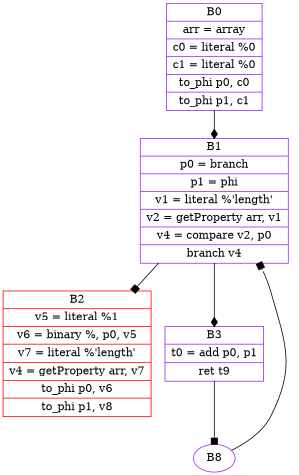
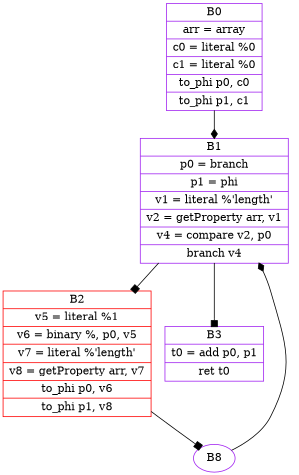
edge "B1" -> "B3": arrowhead diamond -> box
edge "B8" -> "B1": arrowhead box -> diamond
node "B2": text "v4 = getProperty arr, v7" -> "v8 = getProperty arr, v7"
node "B3": text "ret t9" -> "ret t0"
edge "B3" -> "B8": now "B2" -> "B8"
